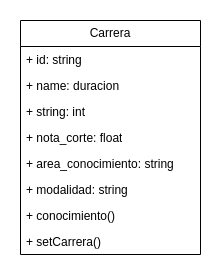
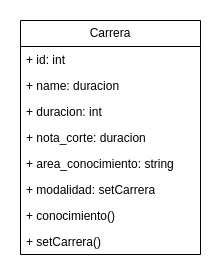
node "+ id: string": label "+ id: string" -> "+ id: int"
node "+ string: int": label "+ string: int" -> "+ duracion: int"
node "+ nota_corte: float": label "+ nota_corte: float" -> "+ nota_corte: duracion"
node "+ modalidad: string": label "+ modalidad: string" -> "+ modalidad: setCarrera"
